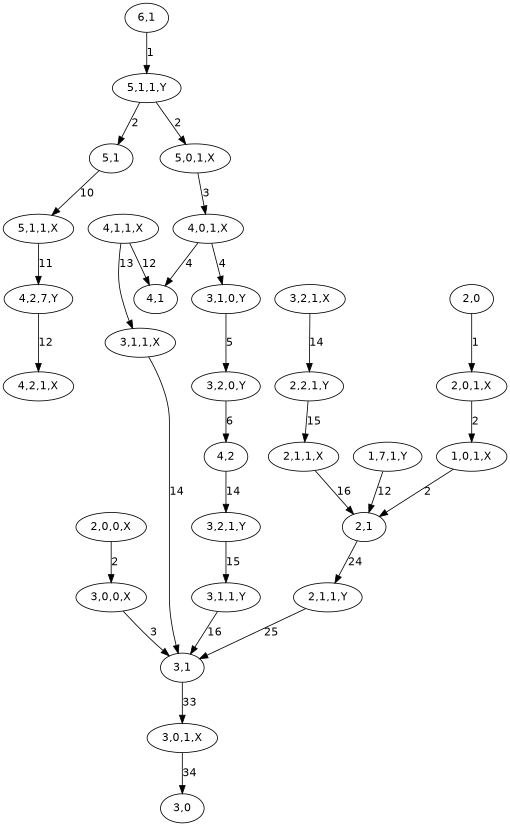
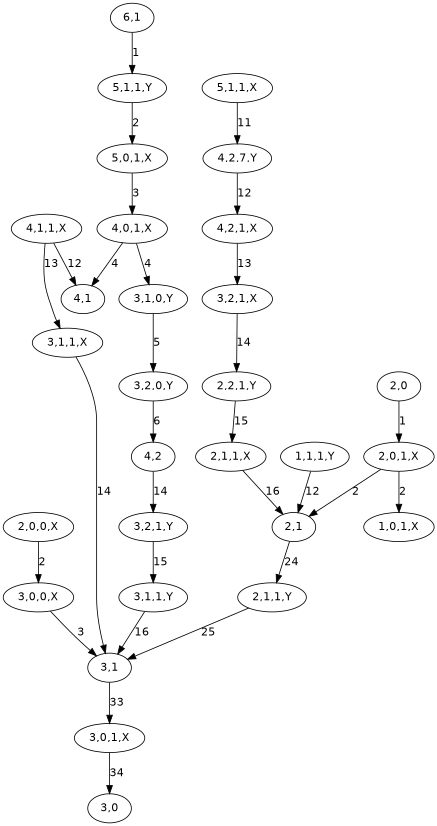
node "5,1": removed
edge "4,2,1,X" -> "3,2,1,X": added, label "13"
node "1,7,1,Y": label "1,7,1,Y" -> "1,1,1,Y"
edge "1,0,1,X" -> "2,1": now "2,0,1,X" -> "2,1"
